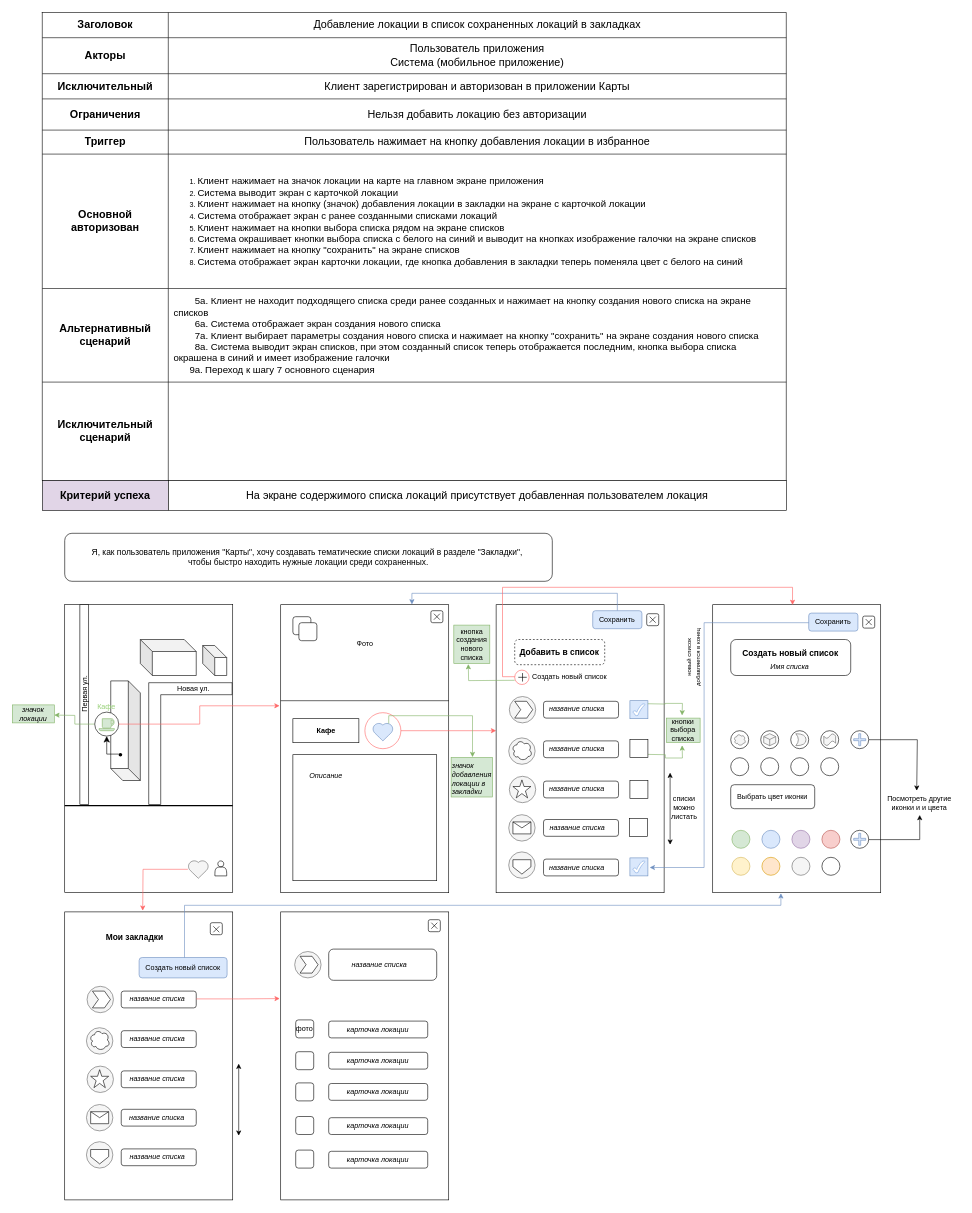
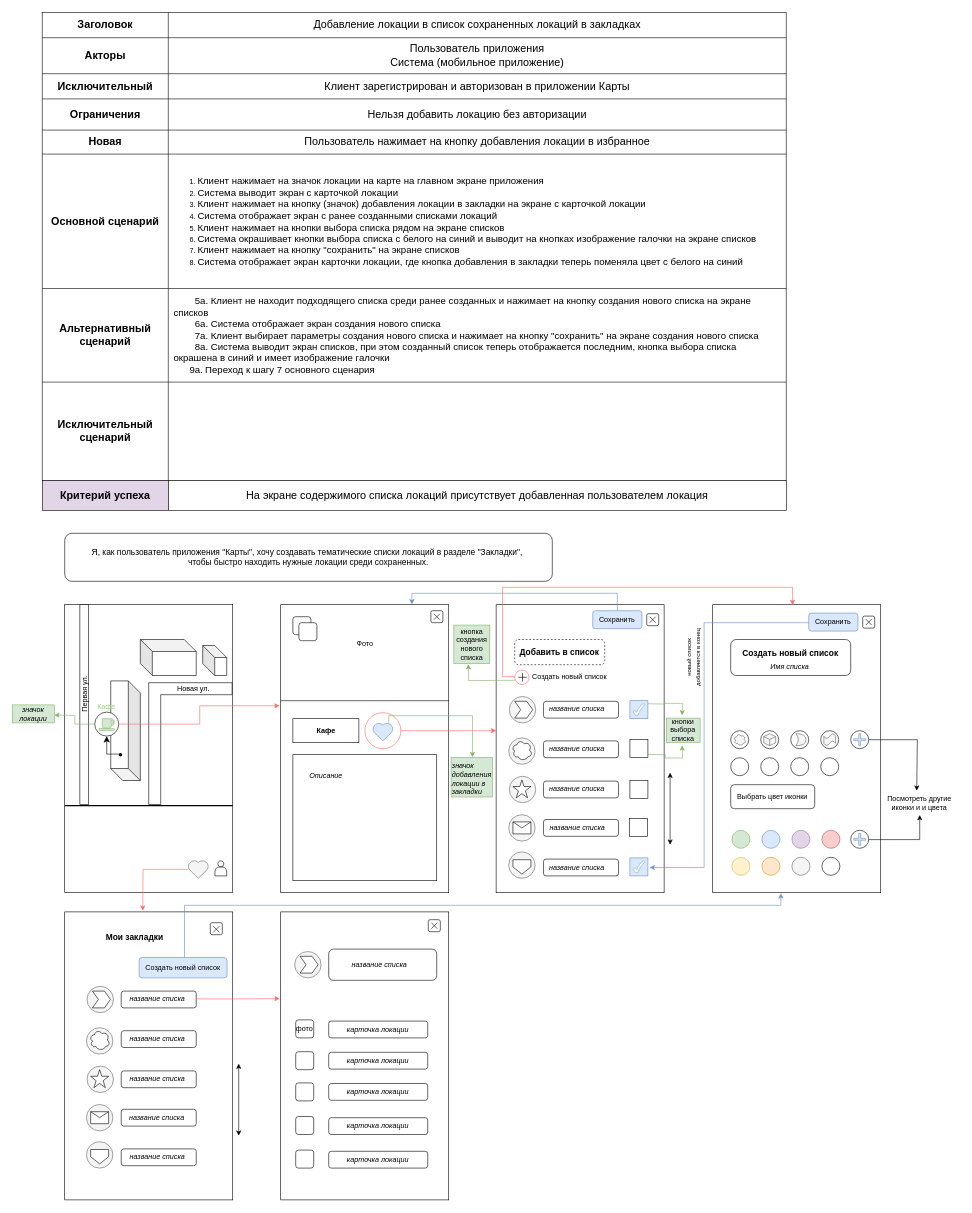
node "Триггер": label "Триггер" -> "Новая"
node "Основной авторизован": label "Основной авторизован" -> "Основной сценарий"
node "списки можно листать": removed
